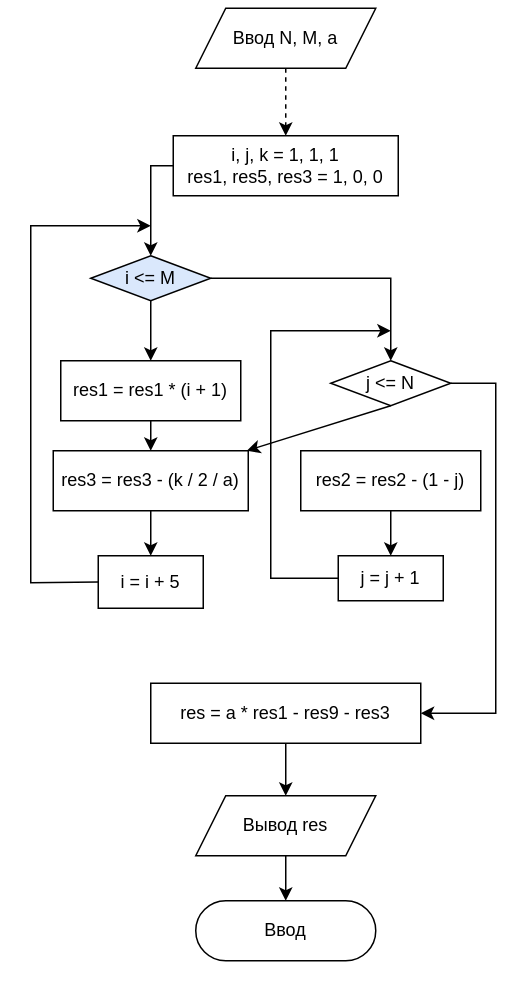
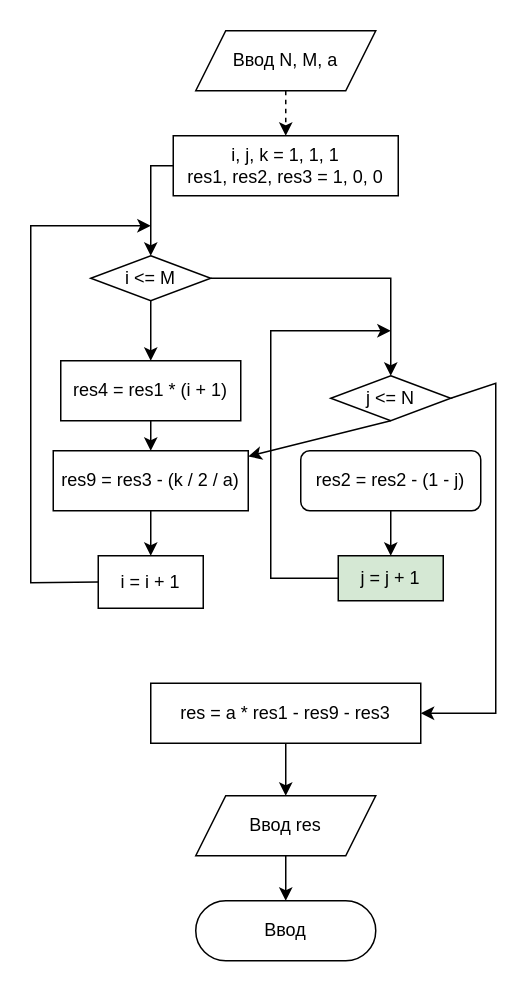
node "Ввод N, M, a": moved (286, 38) -> (286, 61)
node "i, j, k = 1, 1, 1 res1, res5, res3 = 1, 0, 0": label "i, j, k = 1, 1, 1 res1, res5, res3 = 1, 0, 0" -> "i, j, k = 1, 1, 1 res1, res2, res3 = 1, 0, 0"
node "i <= M": fillcolor #dae8fc -> #ffffff
node "j <= N": moved (391, 383) -> (391, 398)
node "res1 = res1 * (i + 1)": label "res1 = res1 * (i + 1)" -> "res4 = res1 * (i + 1)"
node "res3 = res3 - (k / 2 / a)": label "res3 = res3 - (k / 2 / a)" -> "res9 = res3 - (k / 2 / a)"
node "res2 = res2 - (1 - j)": shape rectangle -> rounded rectangle
node "j = j + 1": fillcolor #ffffff -> #d5e8d4
node "i = i + 5": label "i = i + 5" -> "i = i + 1"
node "Вывод res": label "Вывод res" -> "Ввод res"
